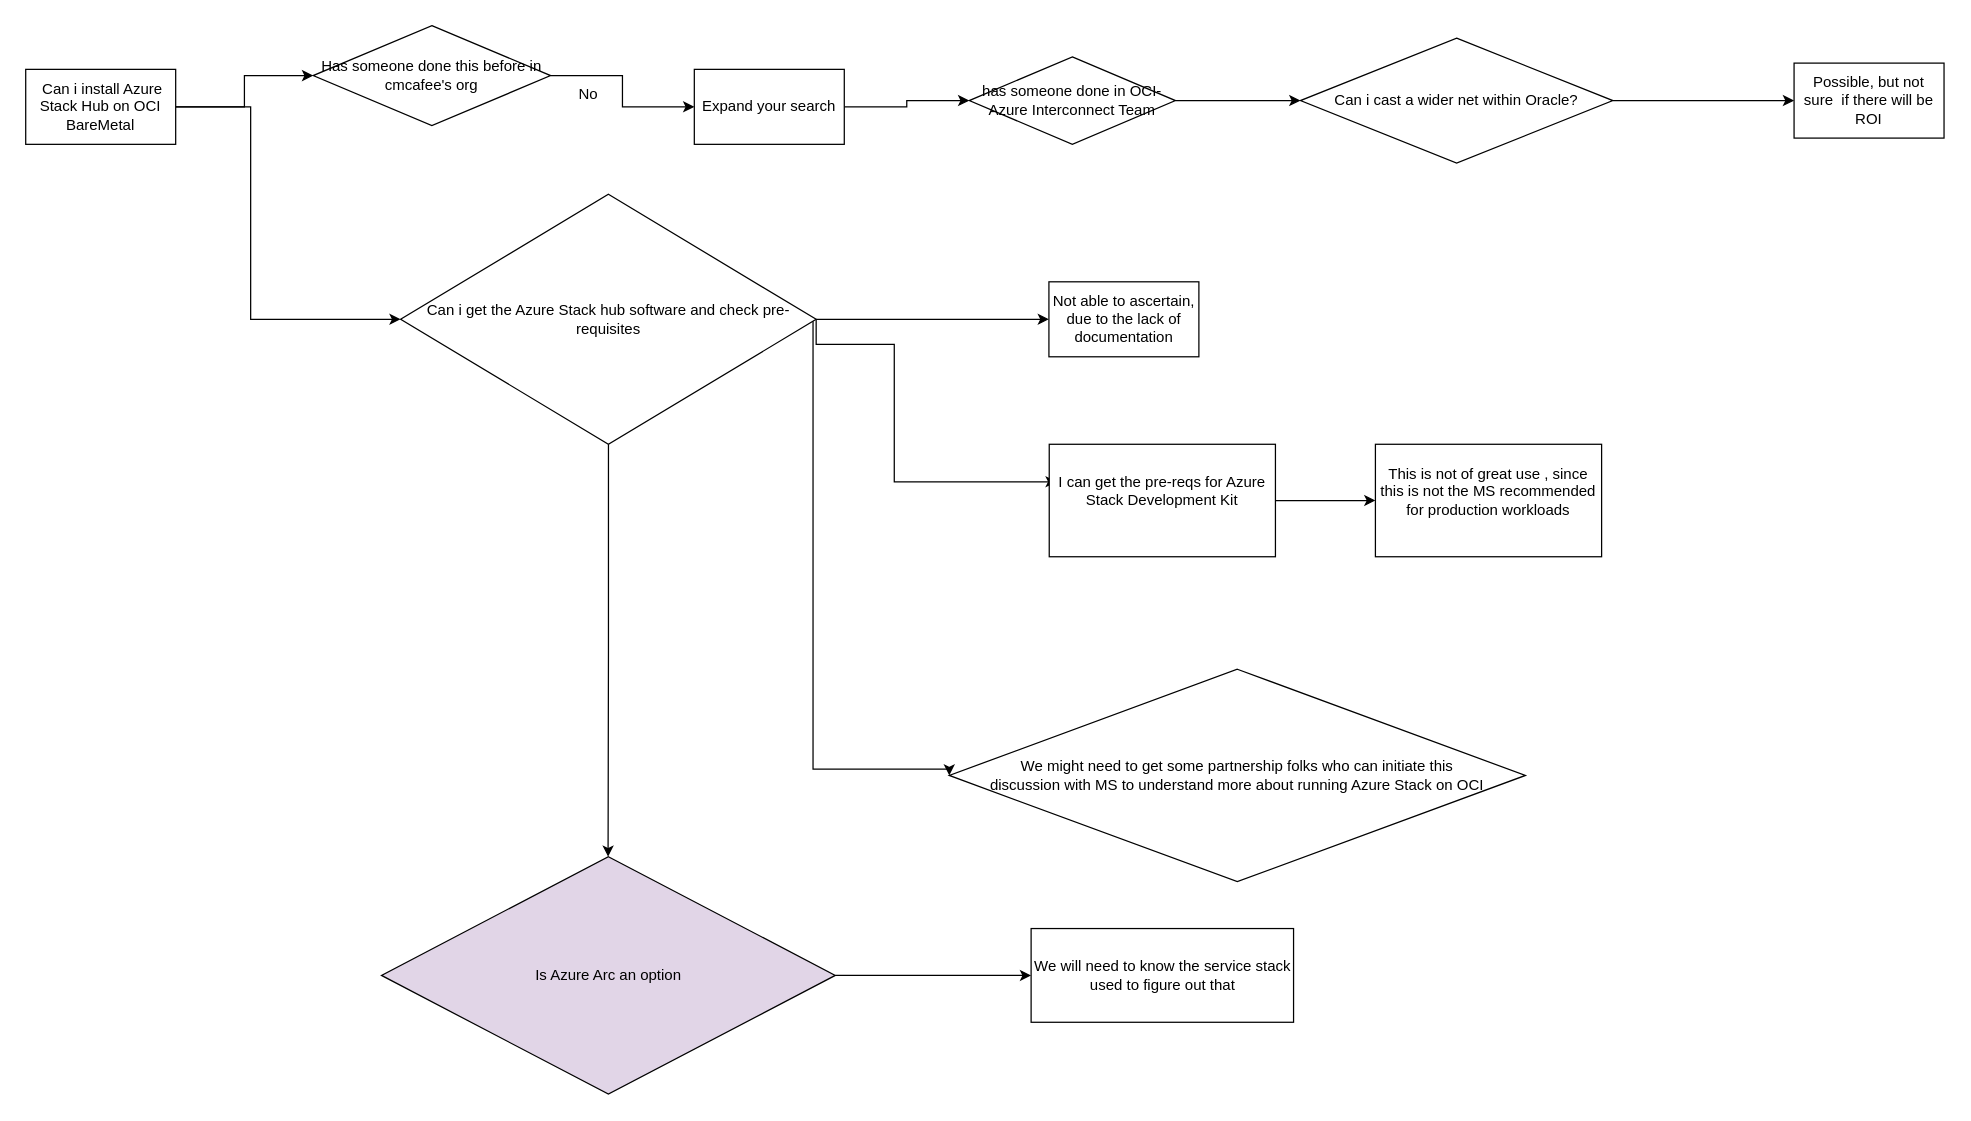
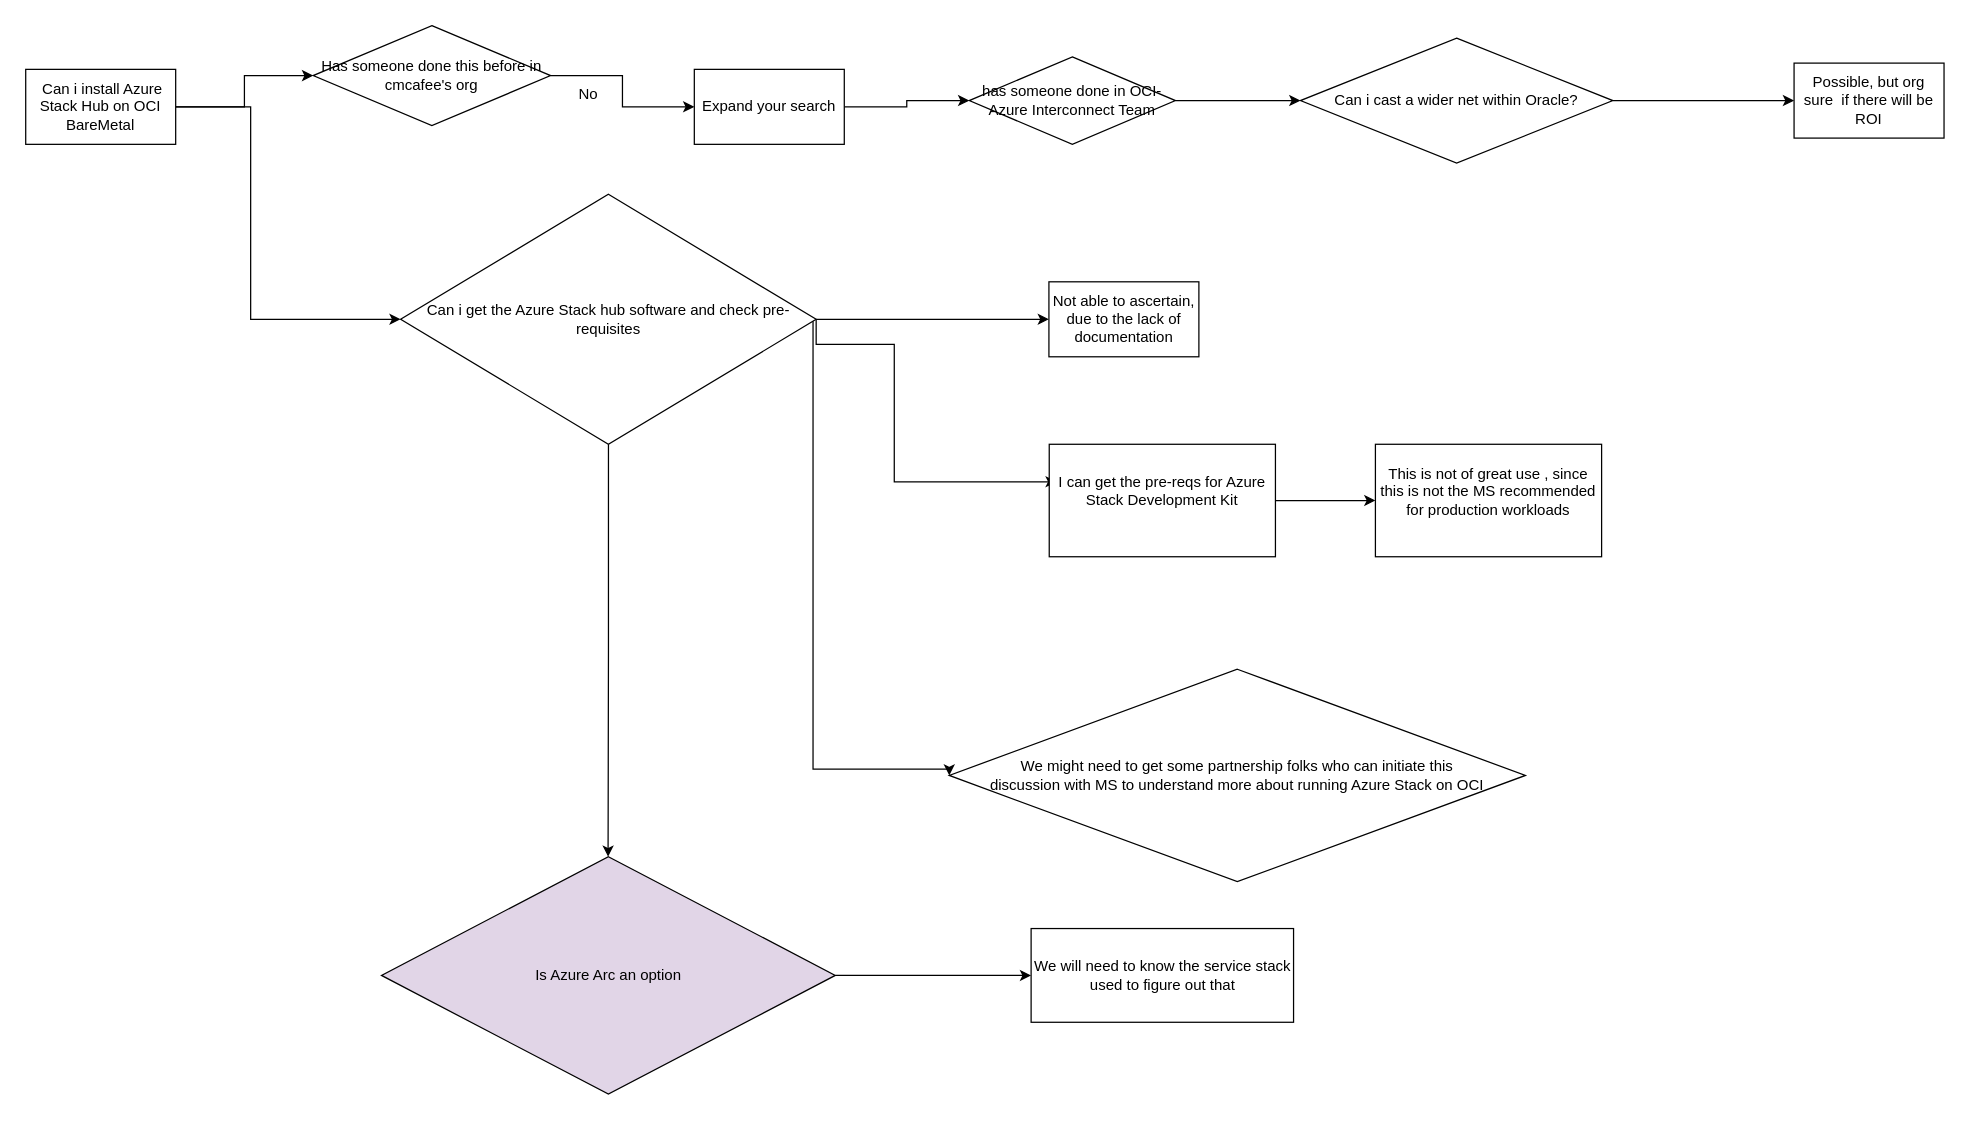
node "Possible, but not sure if there will be ROI": label "Possible, but not sure if there will be ROI" -> "Possible, but org sure if there will be ROI"
